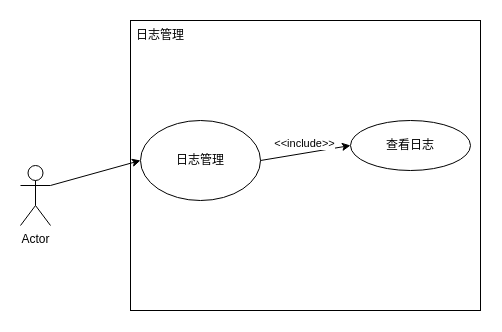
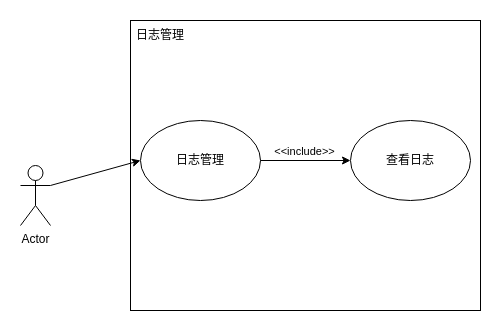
node "查看日志": size 120x50 -> 120x80
